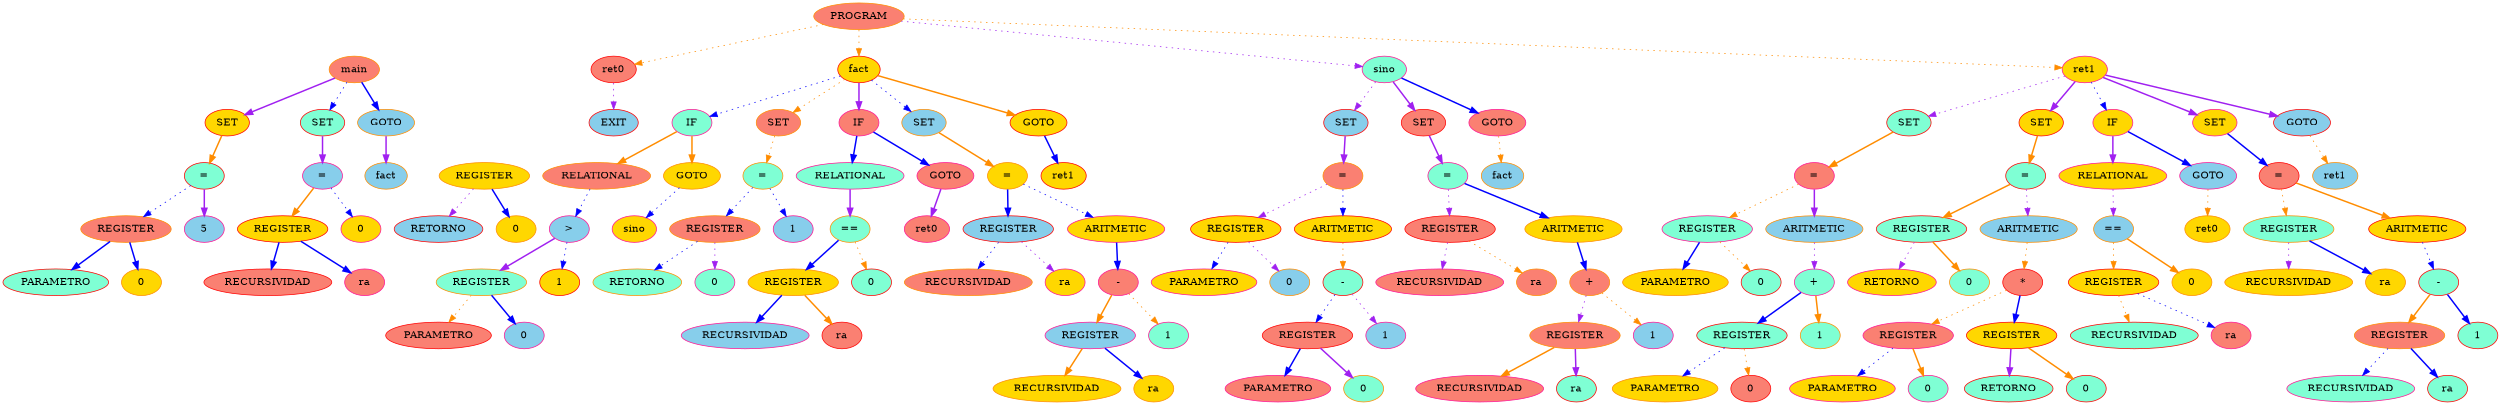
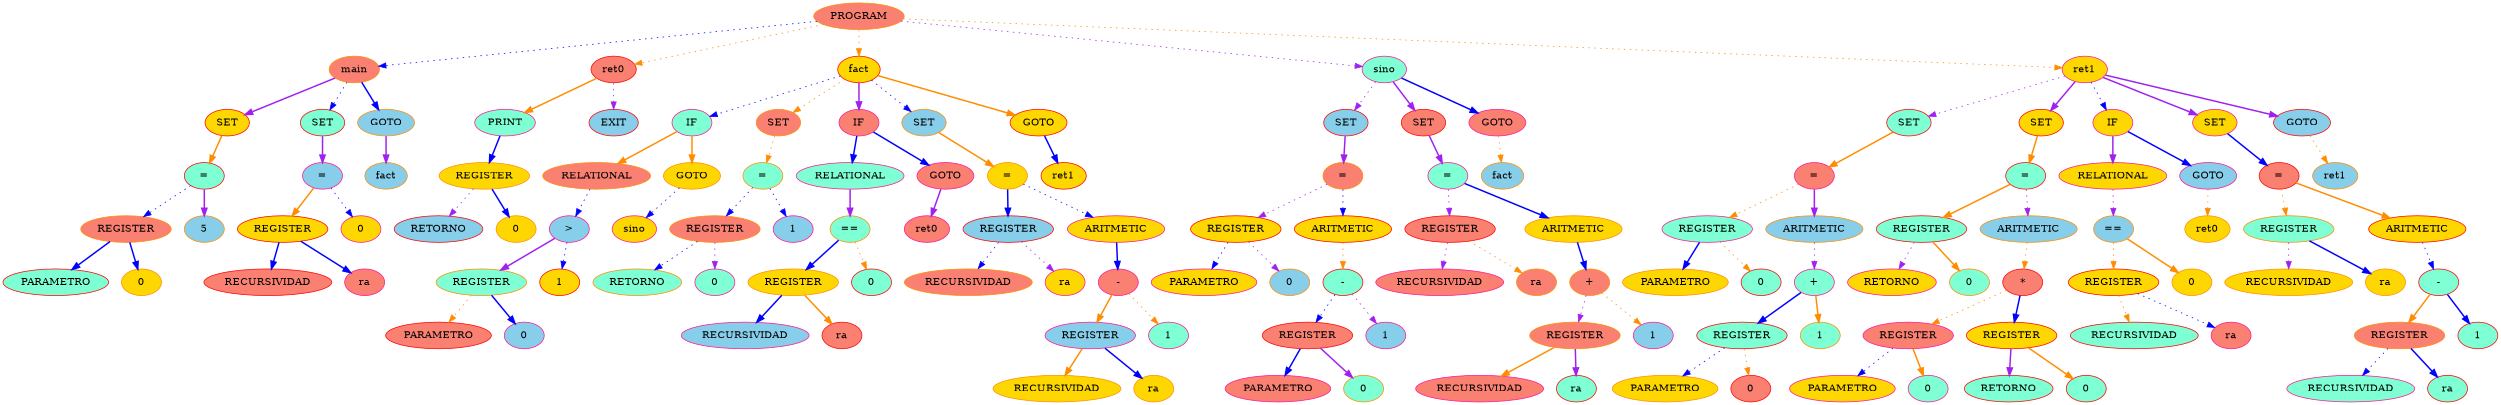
edge "PROGRAM" -> "main": added
node "PRINT": added
node "5": color deeppink -> darkorange
